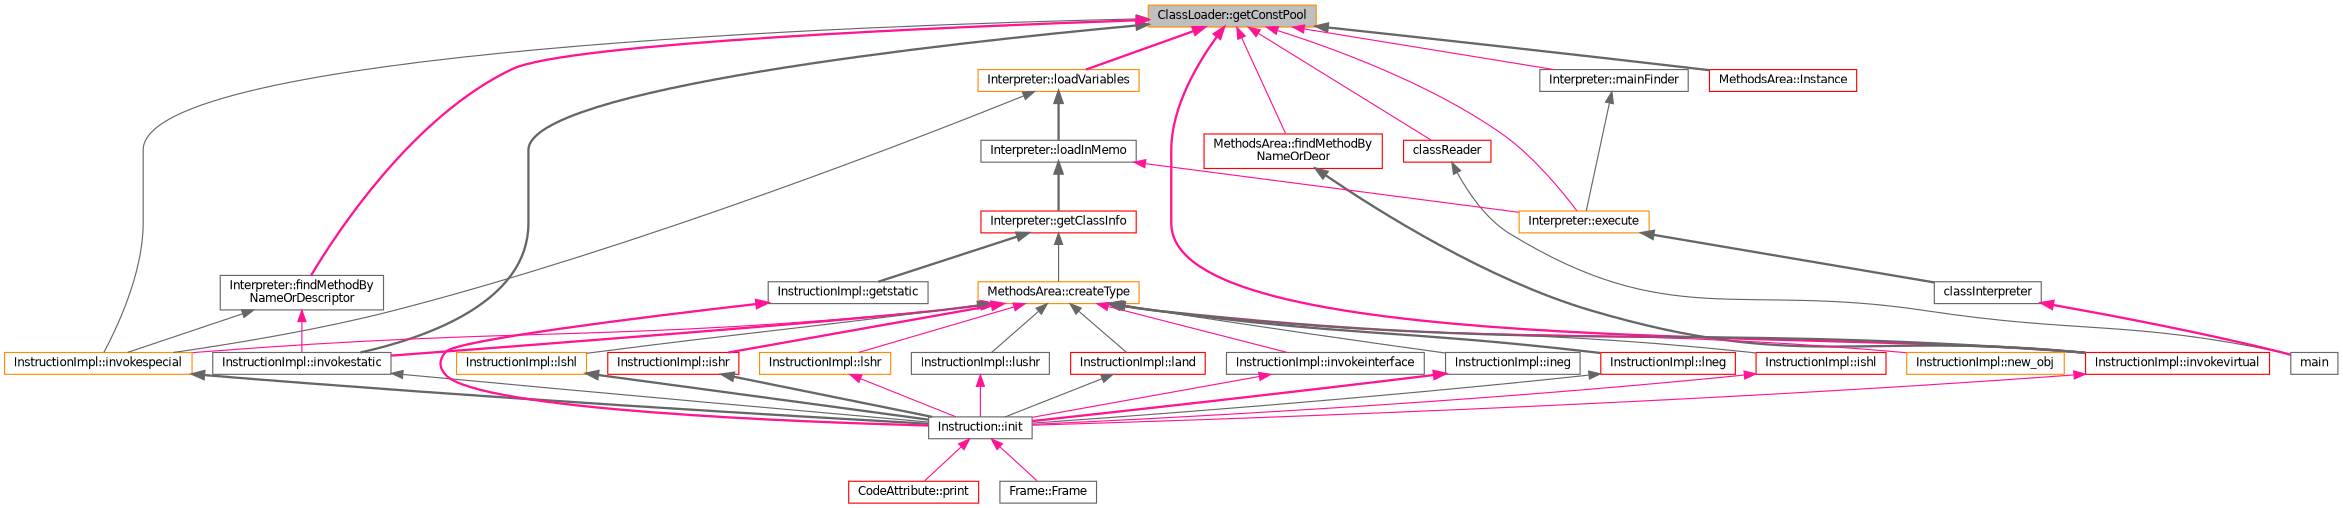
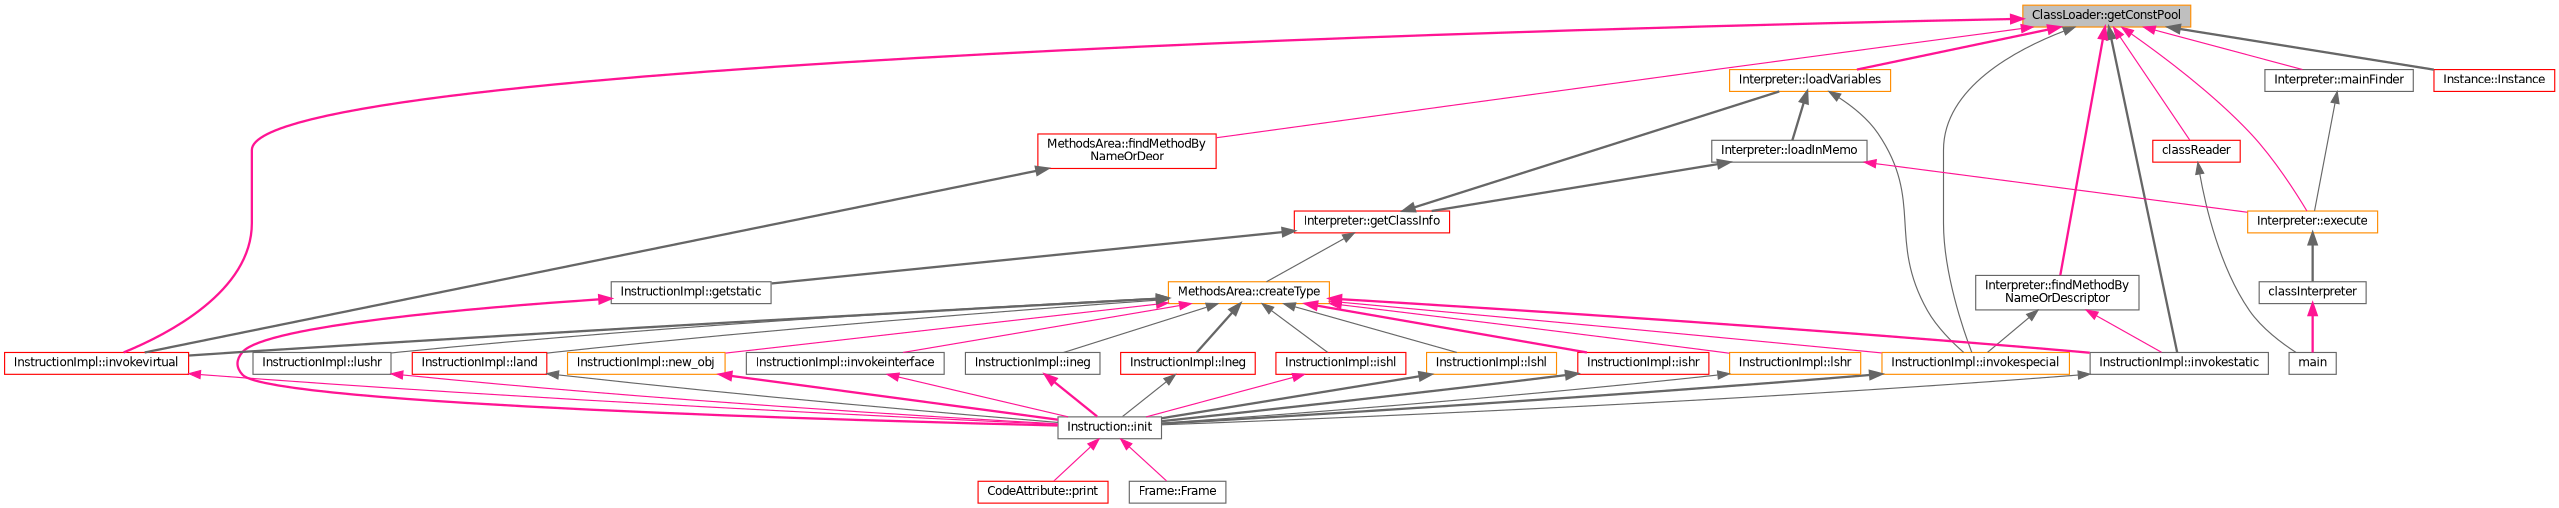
node "MethodsArea::Instance": label "MethodsArea::Instance" -> "Instance::Instance"
edge "Interpreter::loadVariables" -> "Interpreter::getClassInfo": added
edge "Instruction::init" -> "InstructionImpl::new_obj": added
edge "Instruction::init" -> "InstructionImpl::lshr": color deeppink -> gray40
